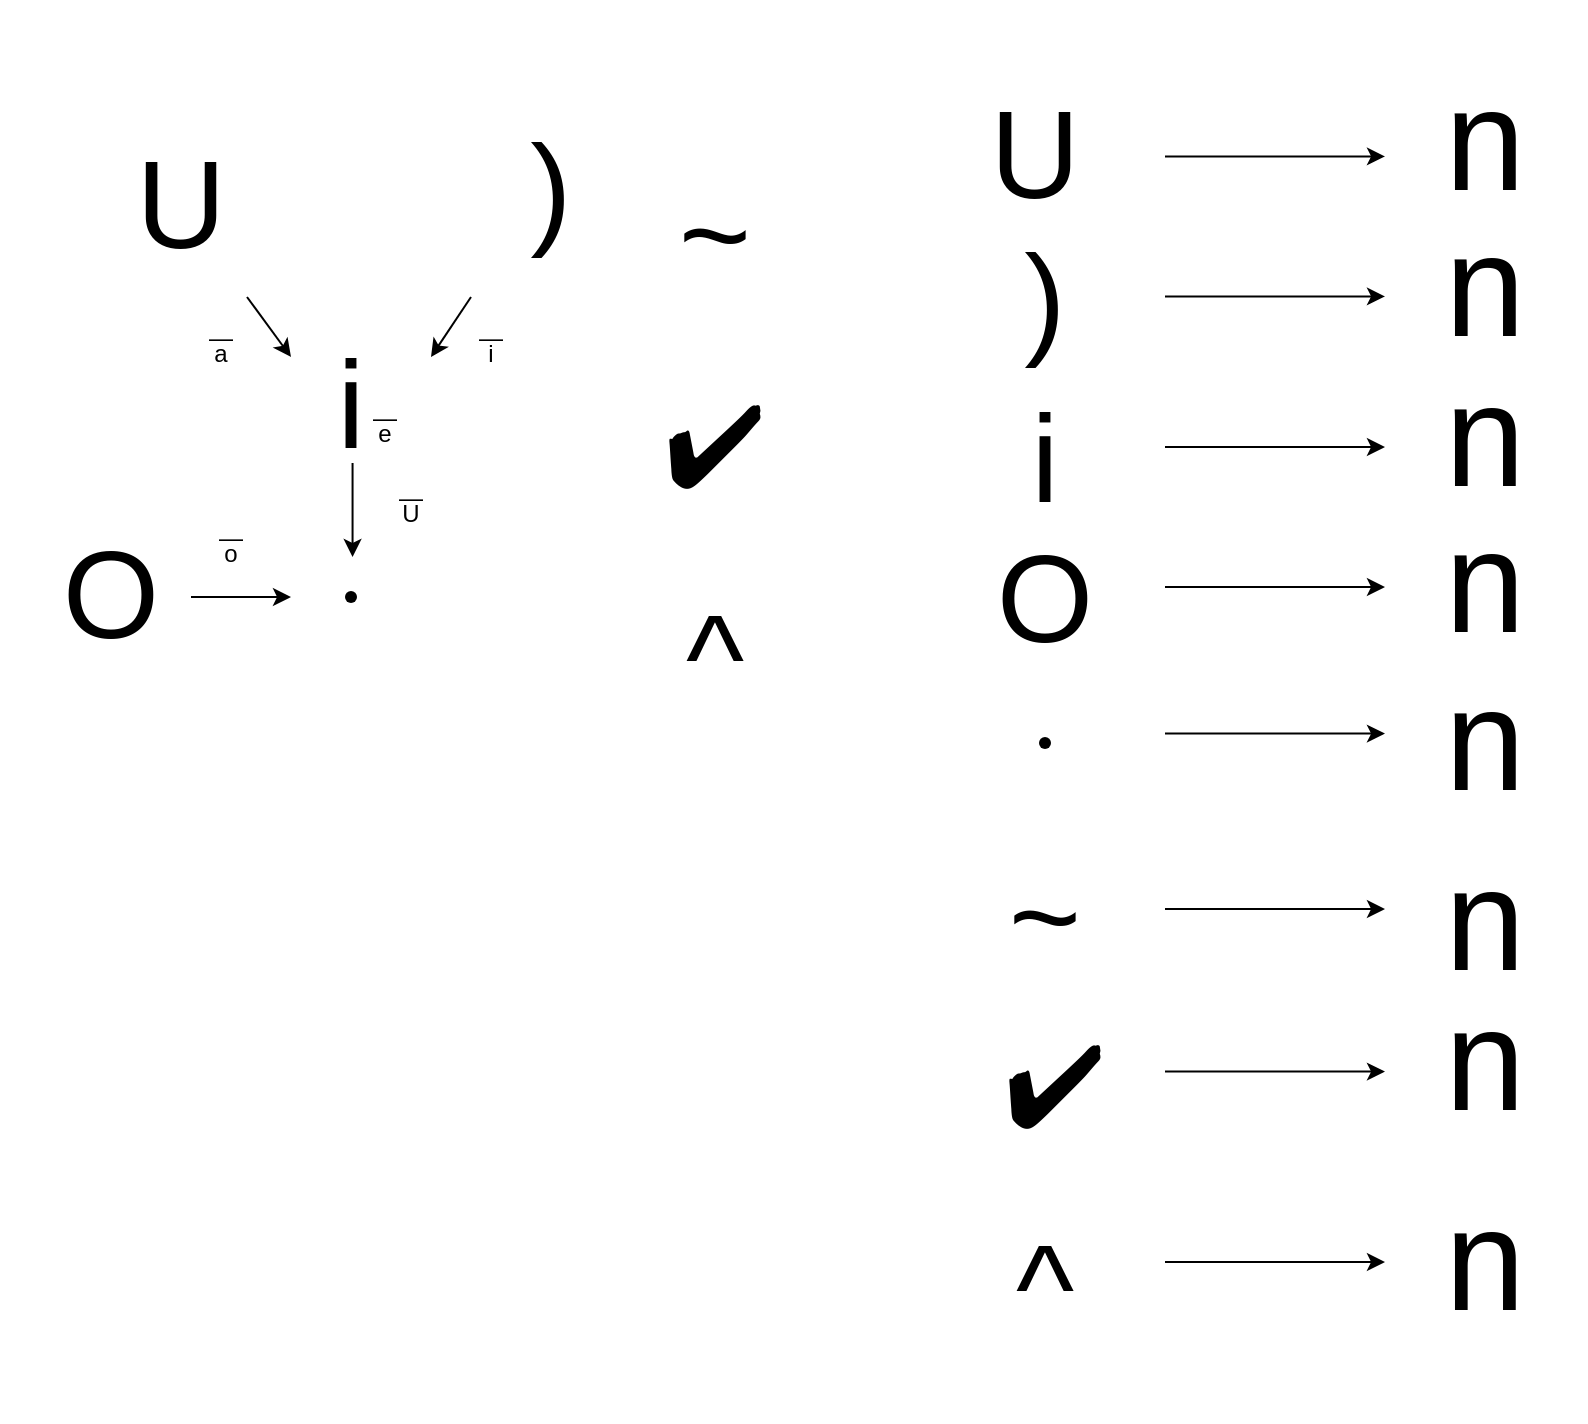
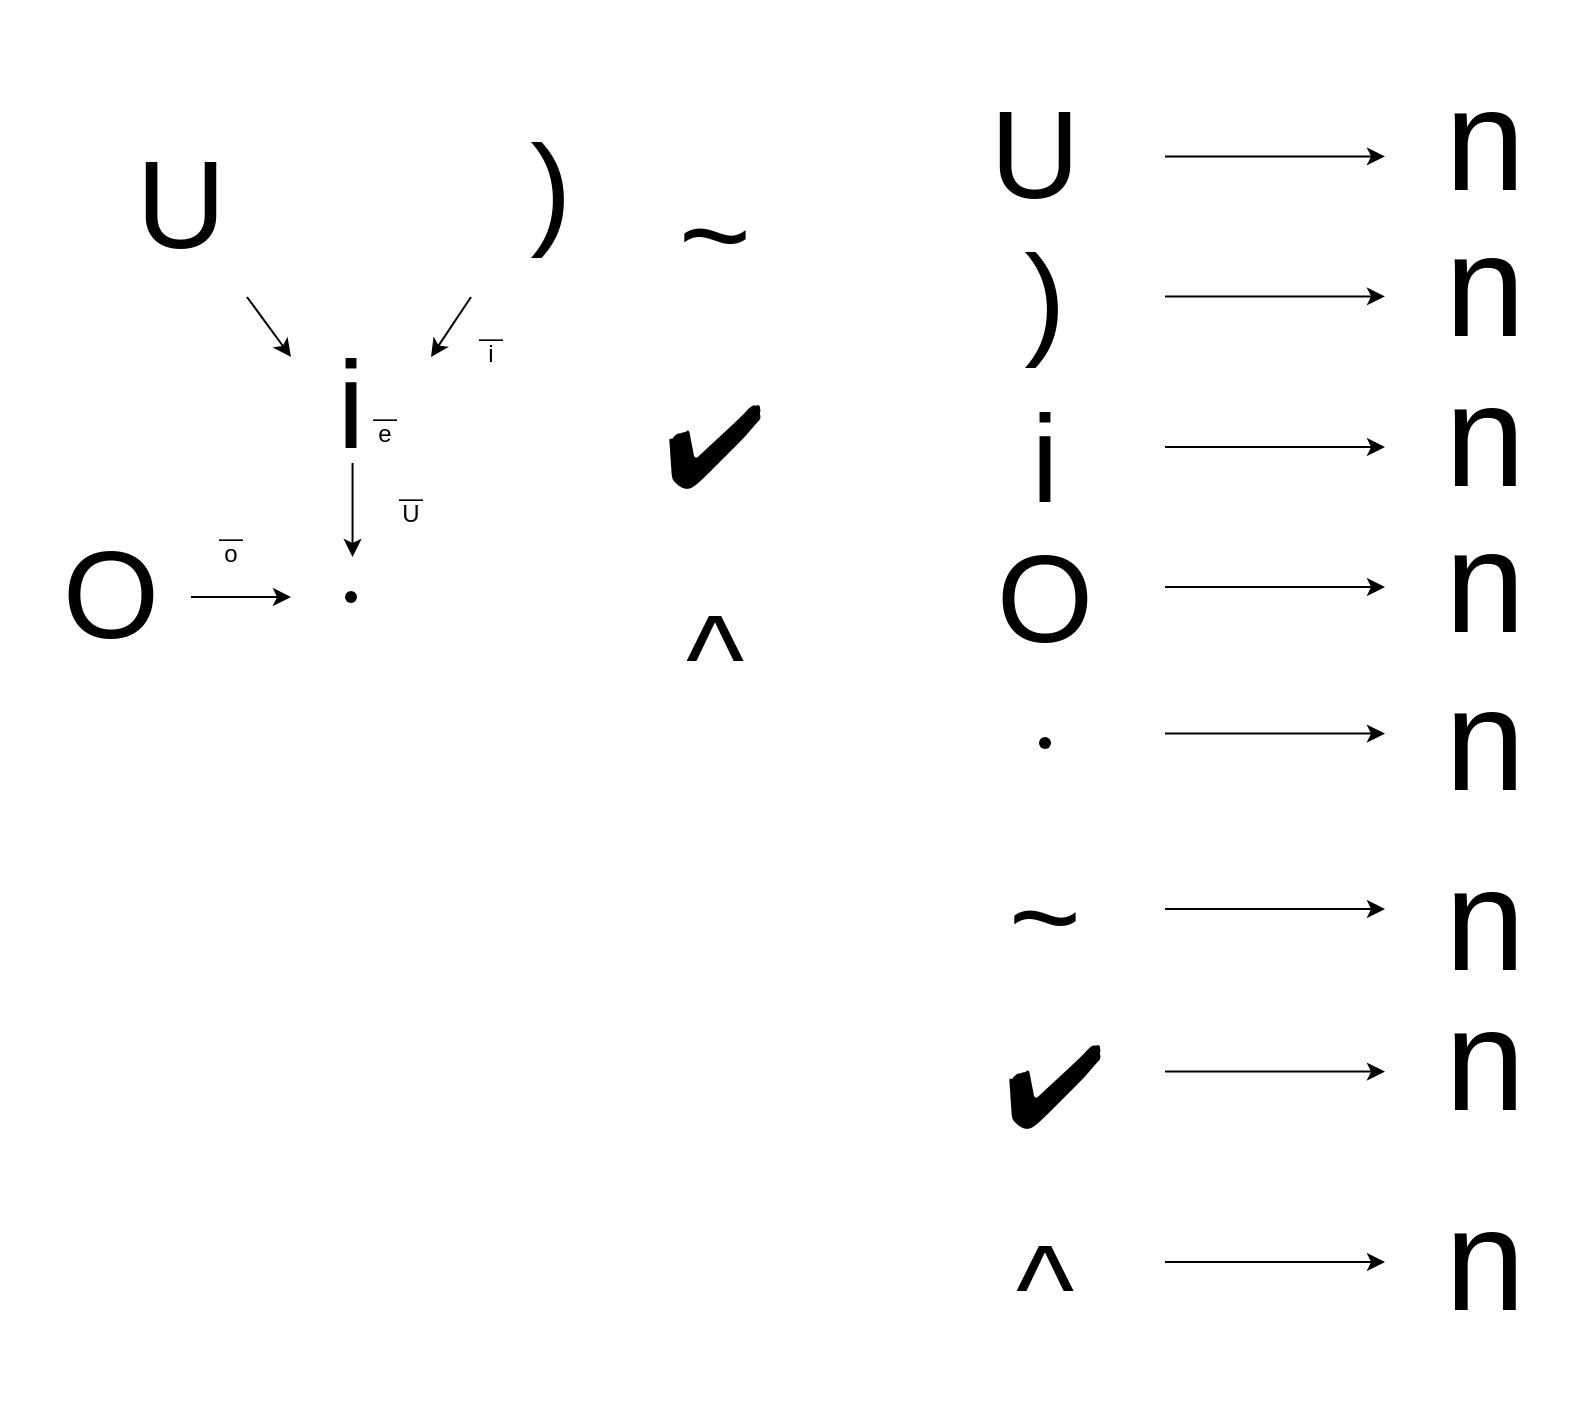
node "— a": removed
